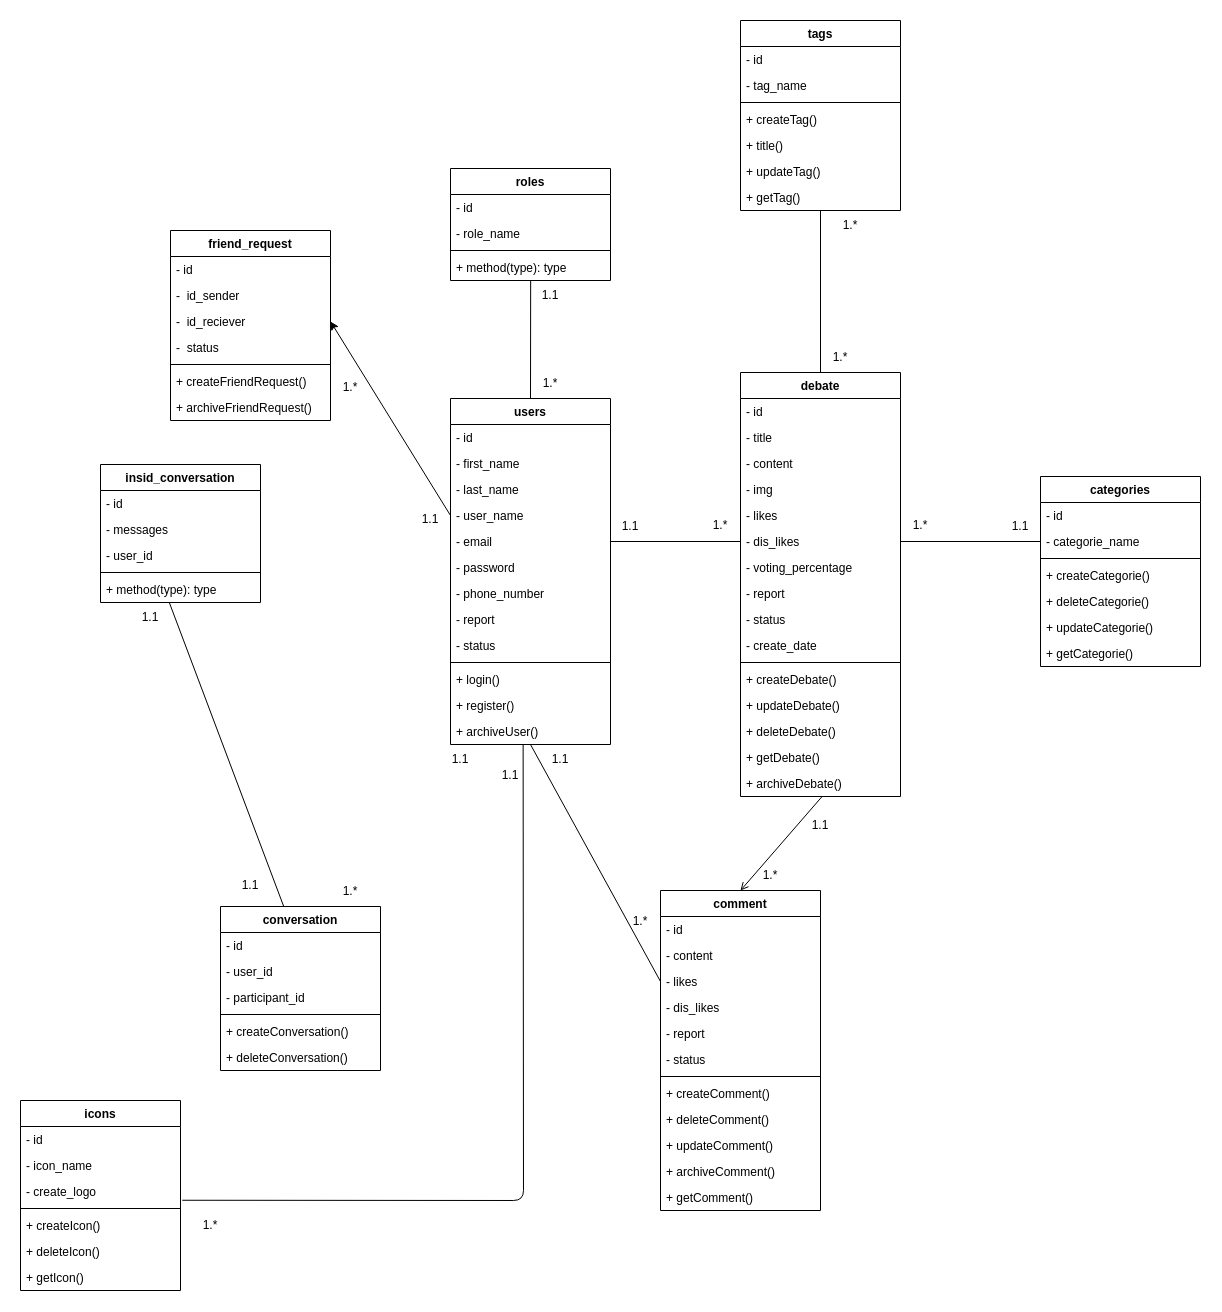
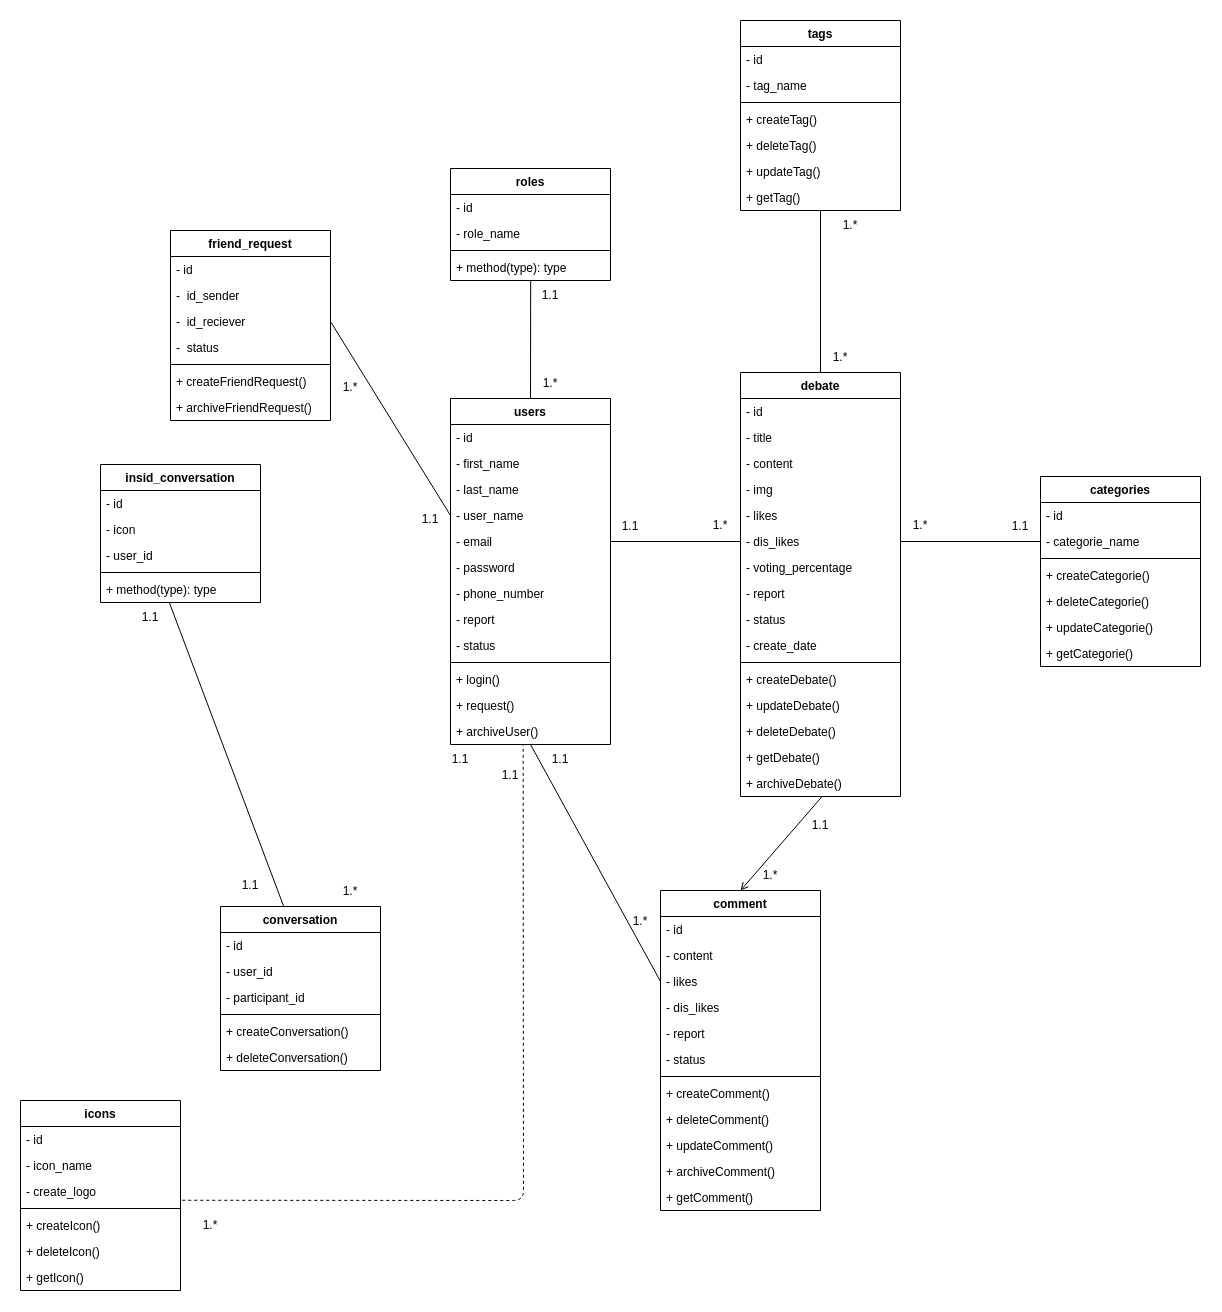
node "+ title()": label "+ title()" -> "+ deleteTag()"
edge "- user_name" -> "- id_reciever": arrowhead classic -> none
node "- messages": label "- messages" -> "- icon"
node "+ register()": label "+ register()" -> "+ request()"
edge "+ archiveUser()" -- "- create_logo": style solid -> dashed
